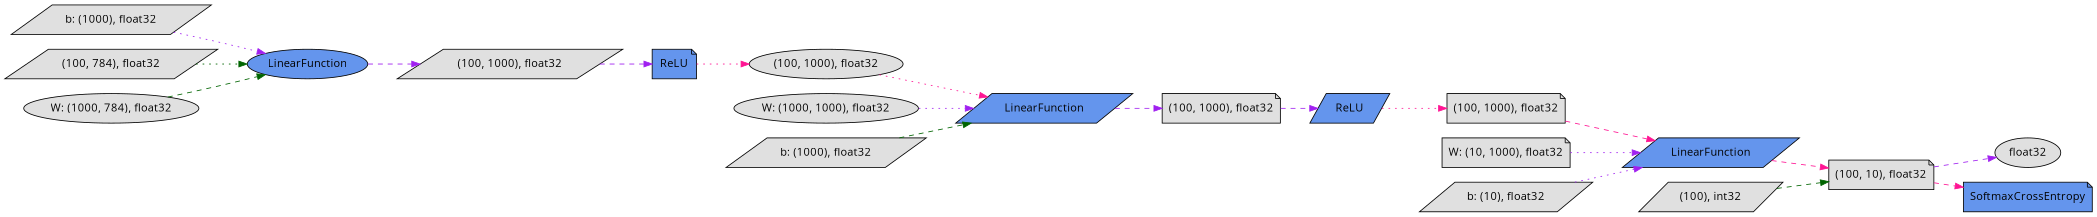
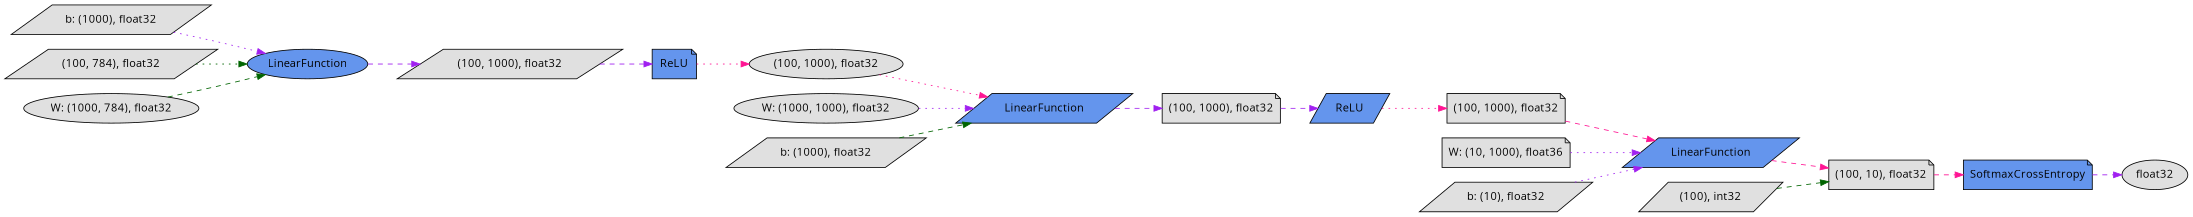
node "W: (10, 1000), float32": label "W: (10, 1000), float32" -> "W: (10, 1000), float36"
edge "(100, 10), float32" -> "float32": now "SoftmaxCrossEntropy" -> "float32"
